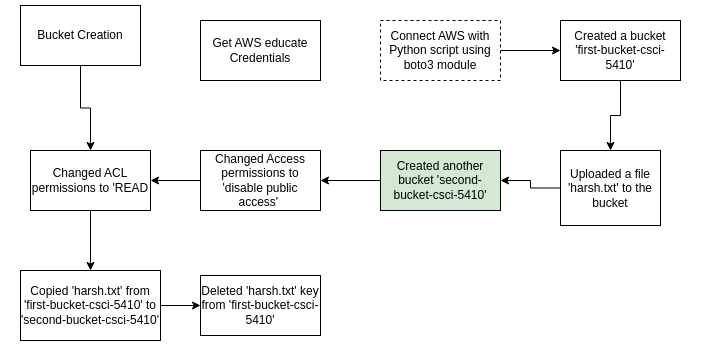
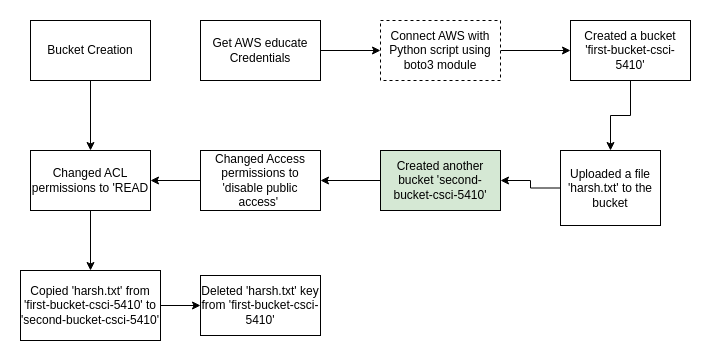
node "Bucket Creation": moved (81, 36) -> (91, 51)
edge "Get AWS educate Credentials" -> "Connect AWS with Python script using boto3 module": added
node "Created a bucket 'first-bucket-csci-5410'": moved (621, 51) -> (631, 51)
